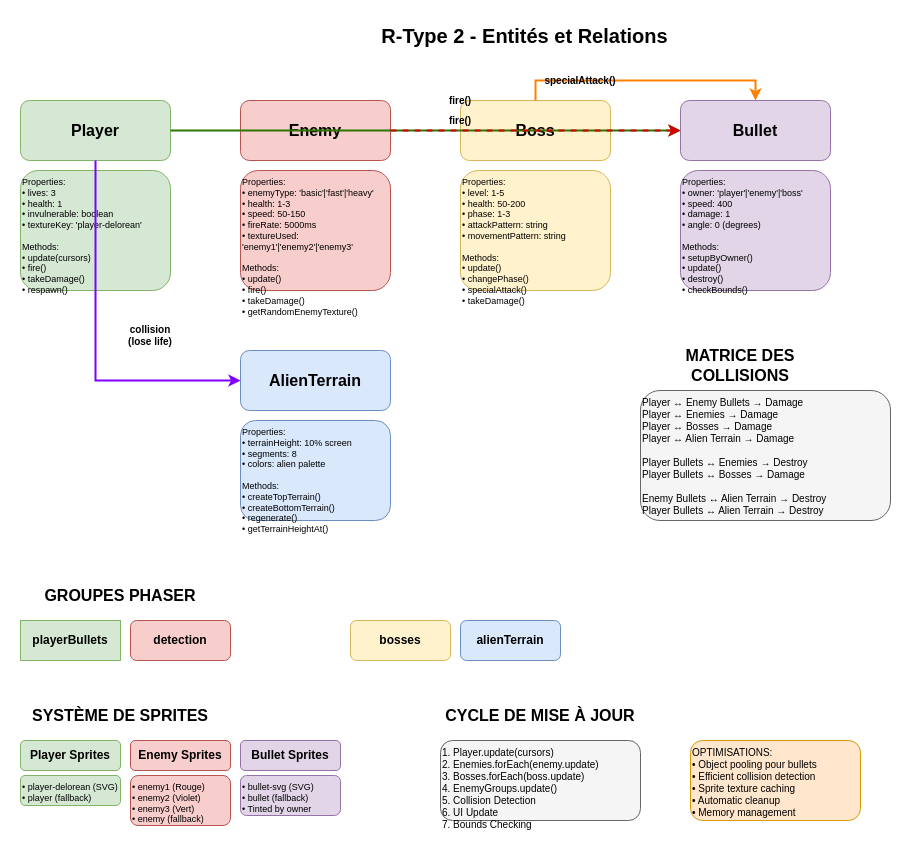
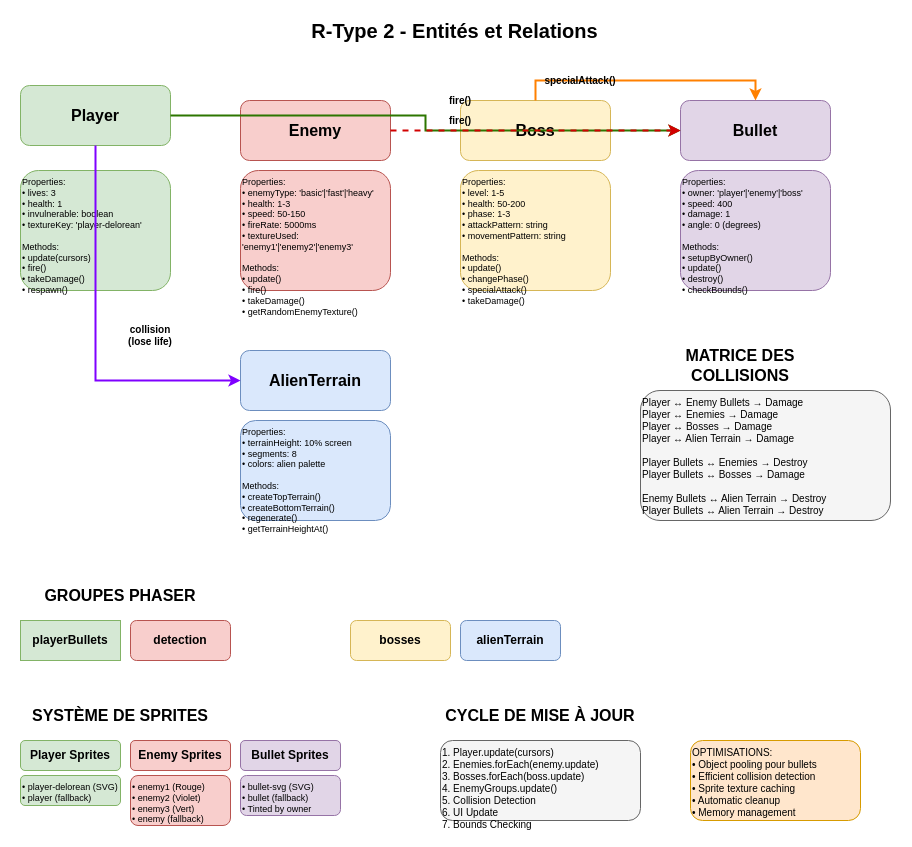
node "R-Type 2 - Entités et Relations": moved (525, 36) -> (455, 31)
node "Player": moved (96, 131) -> (96, 116)
